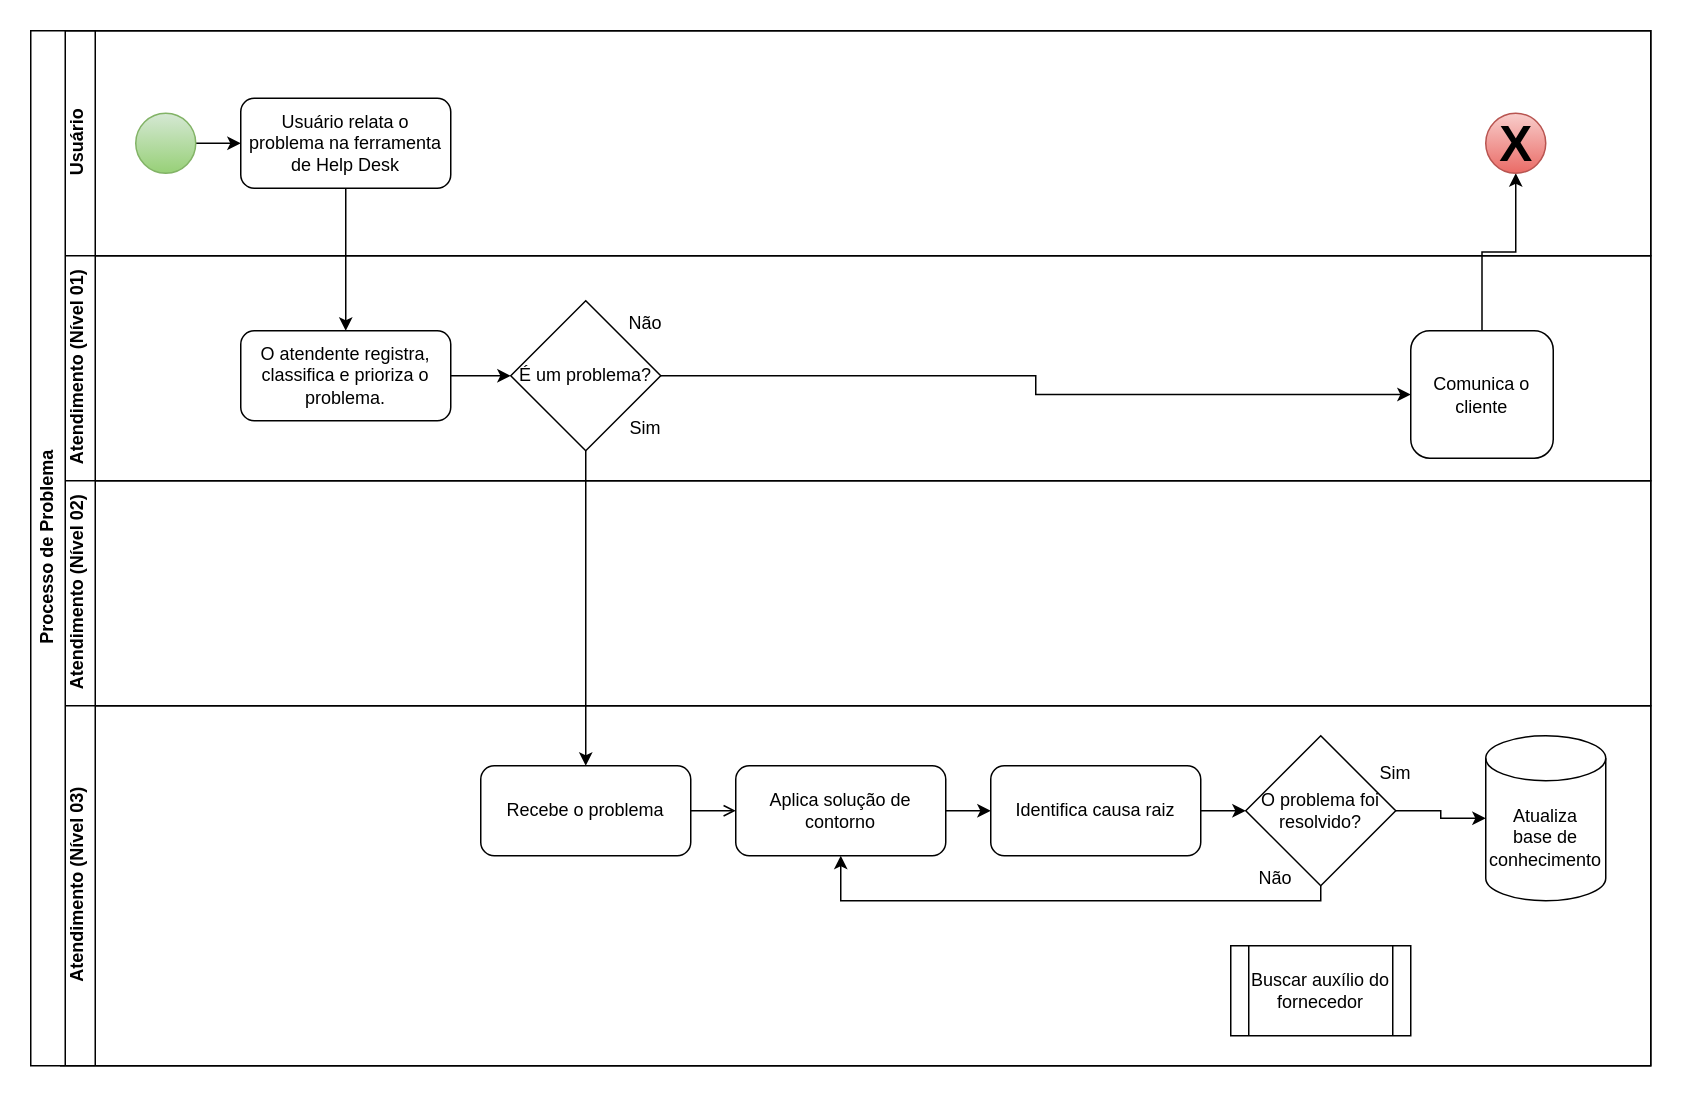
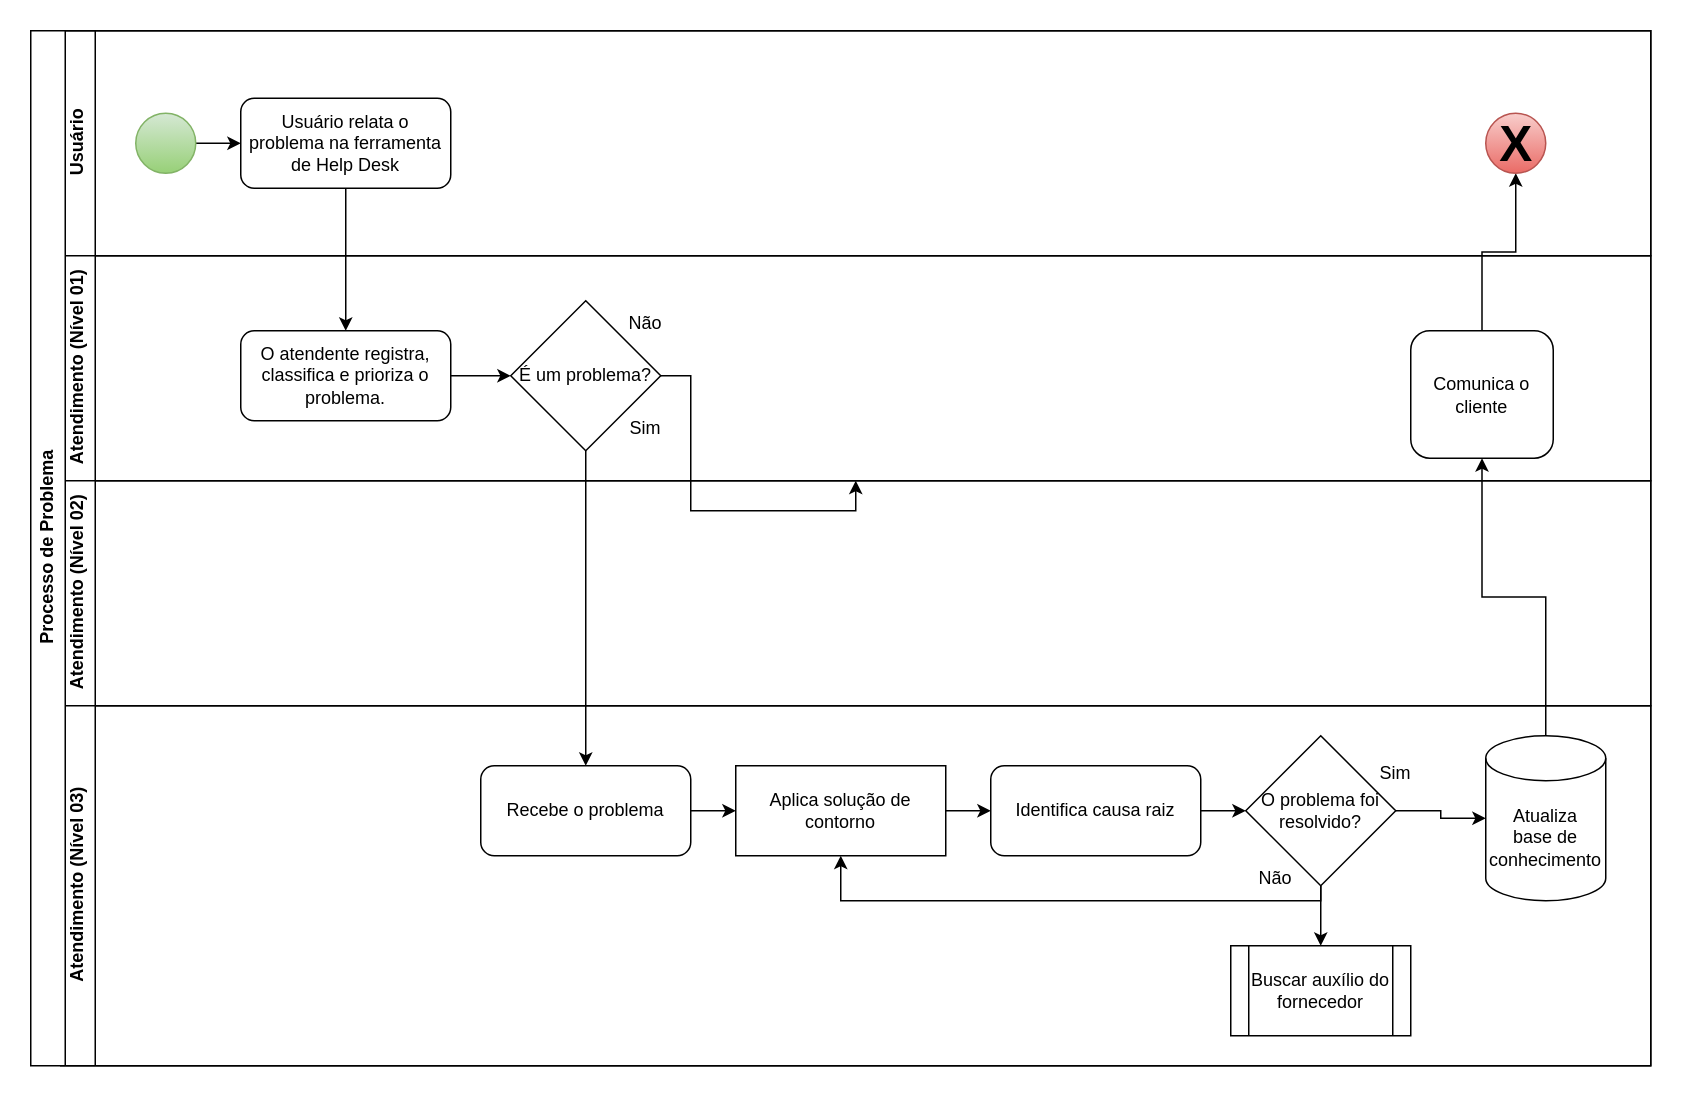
edge "É um problema?" -> "Comunica o cliente": now "É um problema?" -> "Atendimento (Nível 01)"
edge "Atualiza base de conhecimento" -> "Comunica o cliente": added
edge "Recebe o problema" -> "Aplica solução de contorno": arrowhead open -> classic
node "Aplica solução de contorno": shape rounded rectangle -> rectangle
edge "O problema foi resolvido?" -> "Buscar auxílio do fornecedor": added
